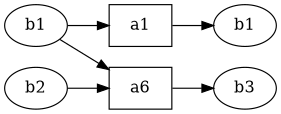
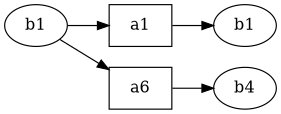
node "b2": removed
node "b3": label "b3" -> "b4"
